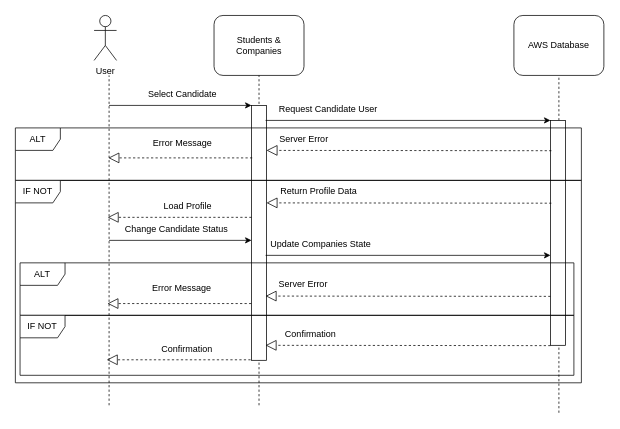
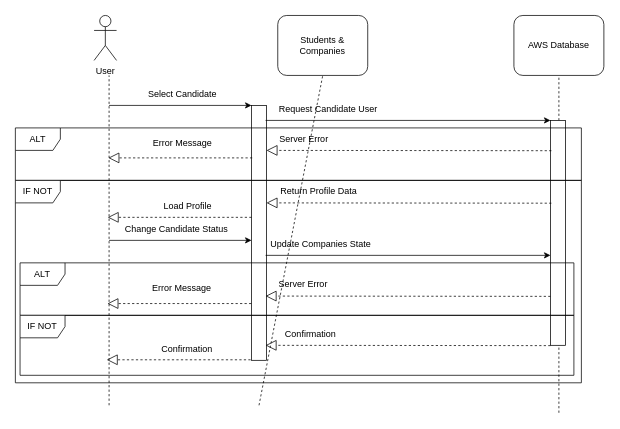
node "Students & Companies": moved (259, 45) -> (323, 45)
